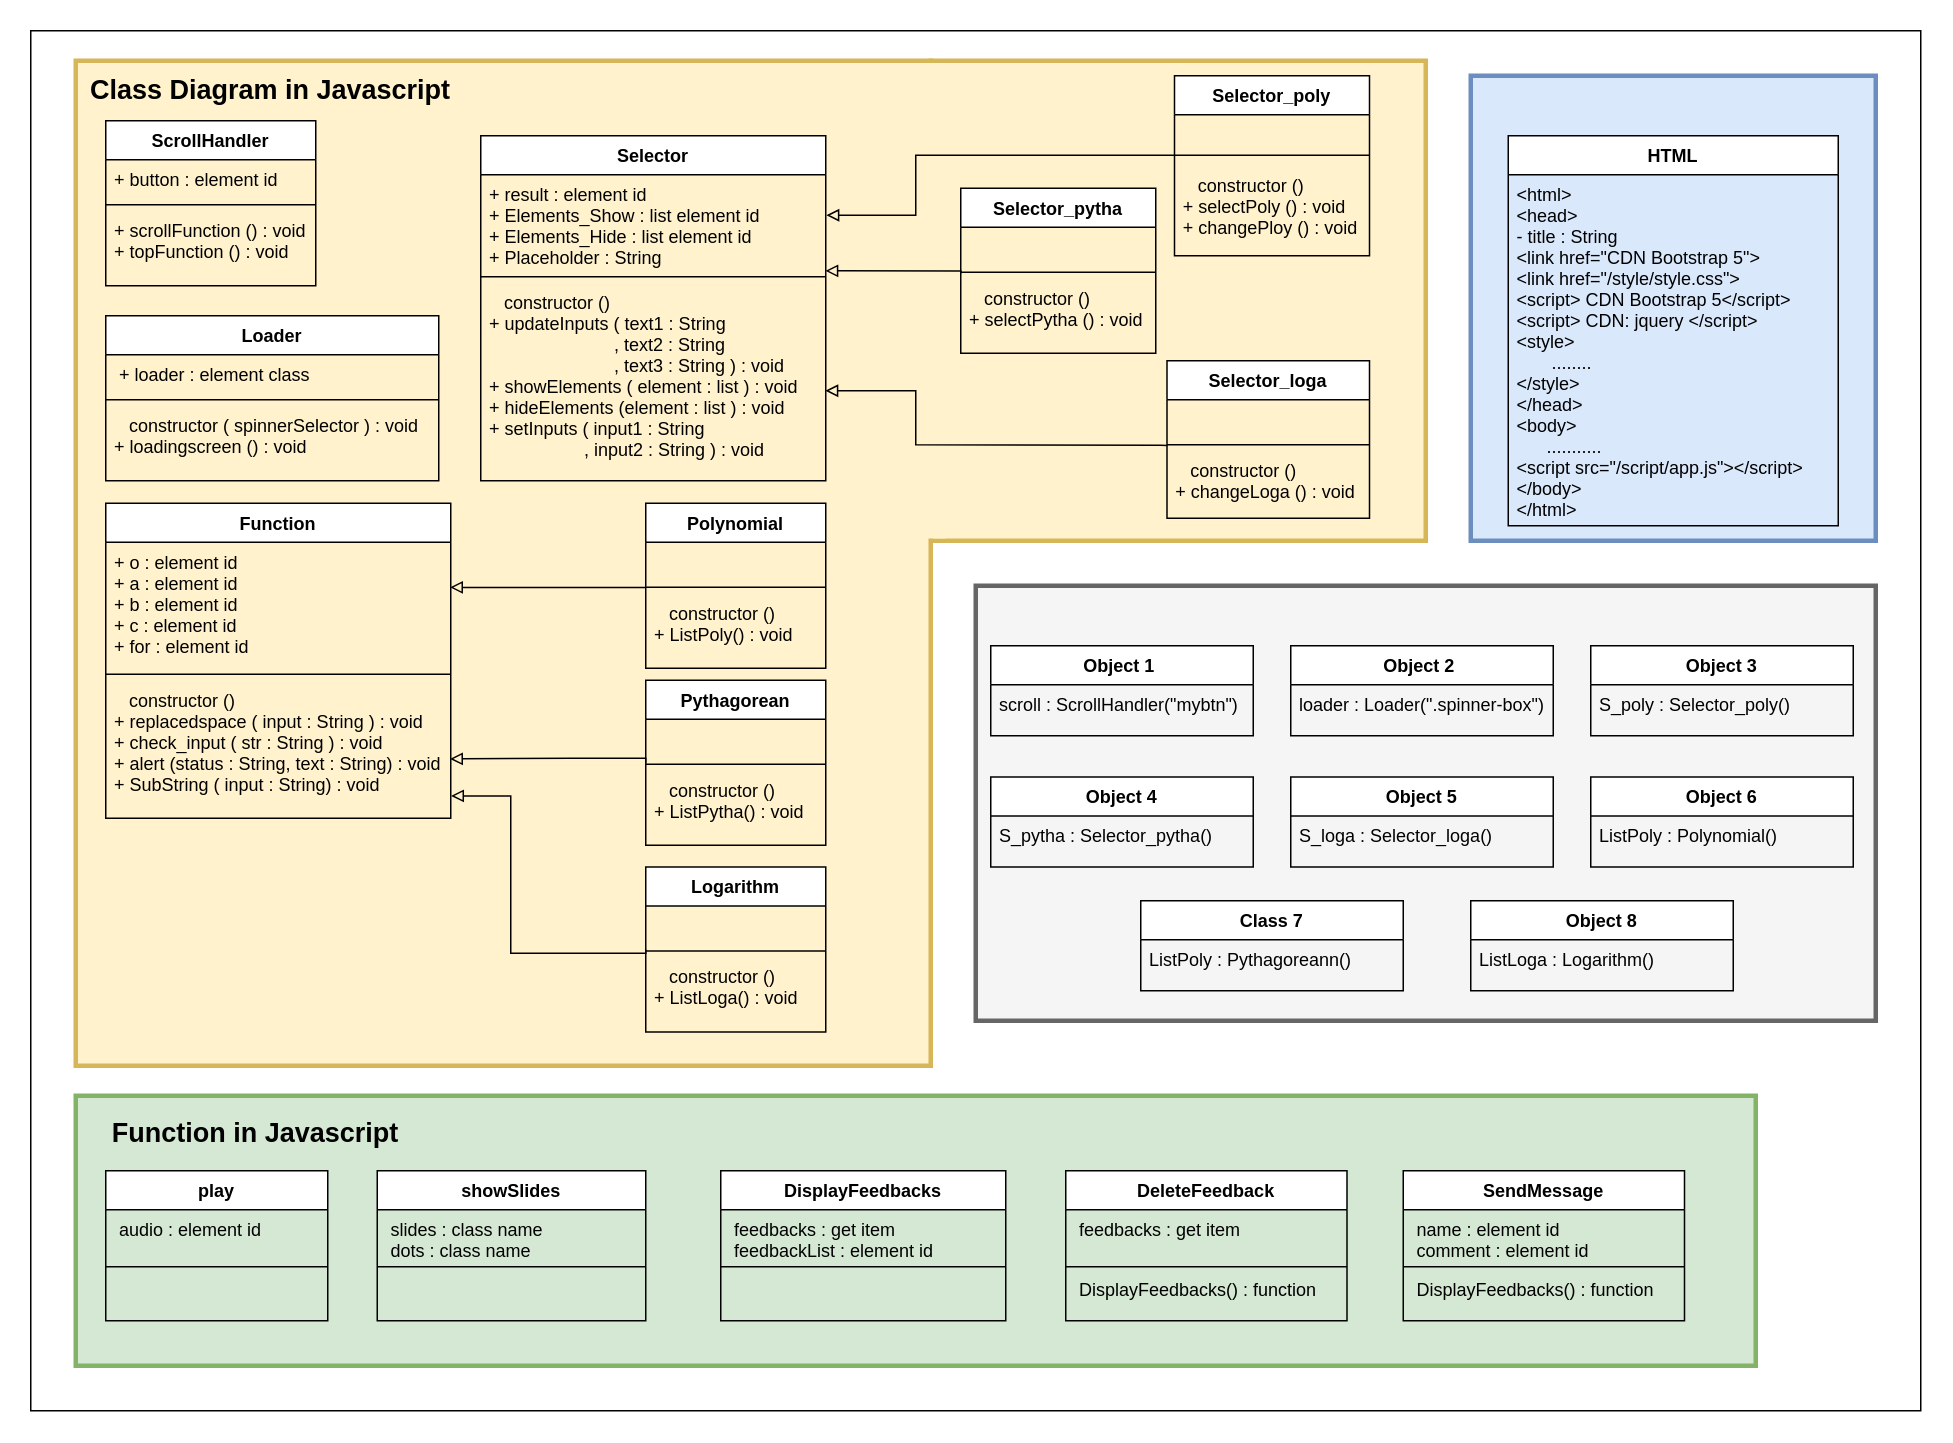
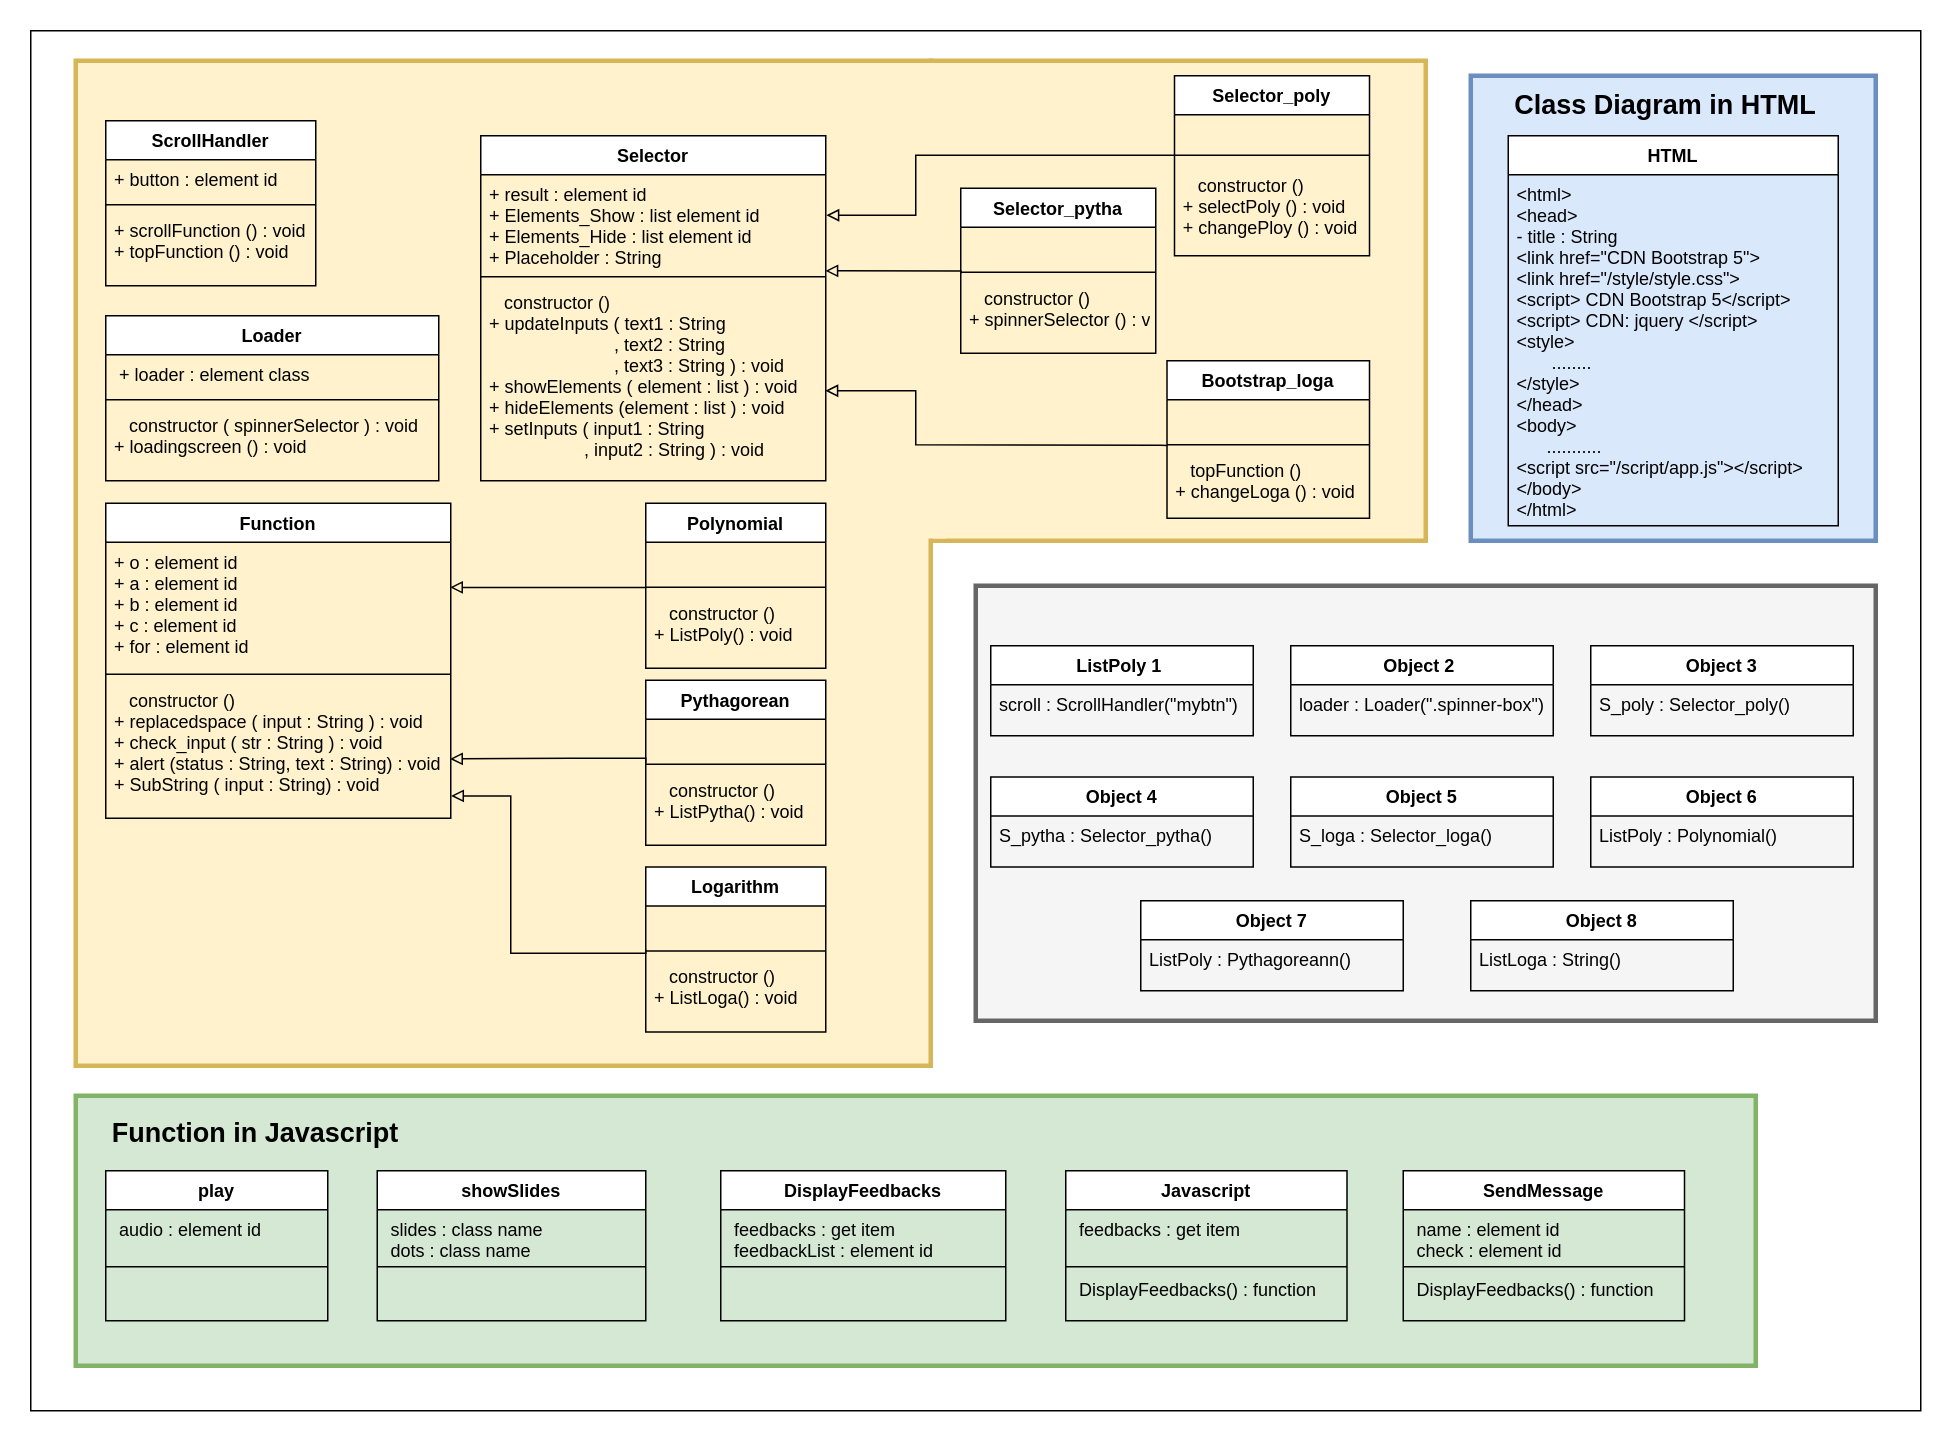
node "Class Diagram in Javascript": removed
node "Class Diagram in HTML": added
node "constructor () + selectPytha () : void": label "constructor () + selectPytha () : void" -> "constructor () + spinnerSelector () : void"
node "Selector_loga": label "Selector_loga" -> "Bootstrap_loga"
node "constructor () + changeLoga () : void": label "constructor () + changeLoga () : void" -> "topFunction () + changeLoga () : void"
node "Object 1": label "Object 1" -> "ListPoly 1"
node "Class 7": label "Class 7" -> "Object 7"
node "ListLoga : Logarithm()": label "ListLoga : Logarithm()" -> "ListLoga : String()"
node "DeleteFeedback": label "DeleteFeedback" -> "Javascript"
node "name : element id comment : element id": label "name : element id comment : element id" -> "name : element id check : element id"
